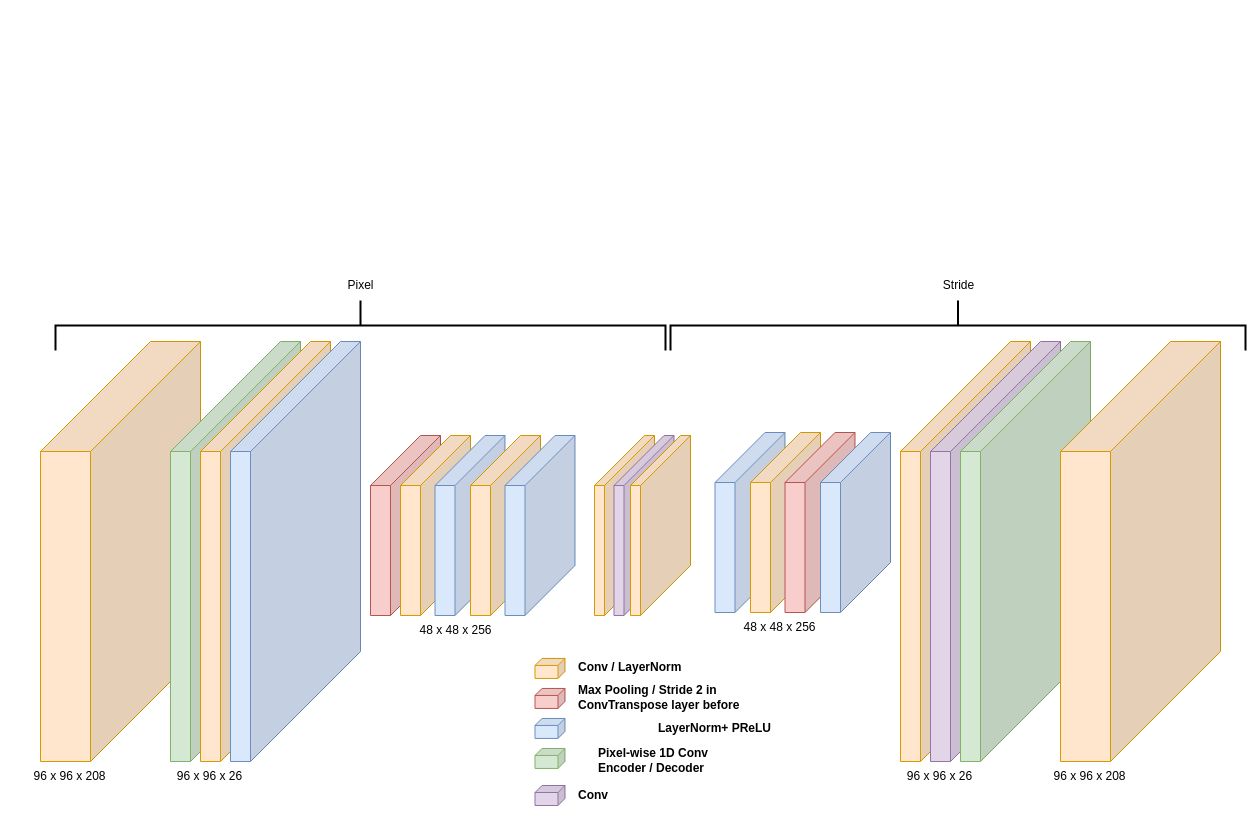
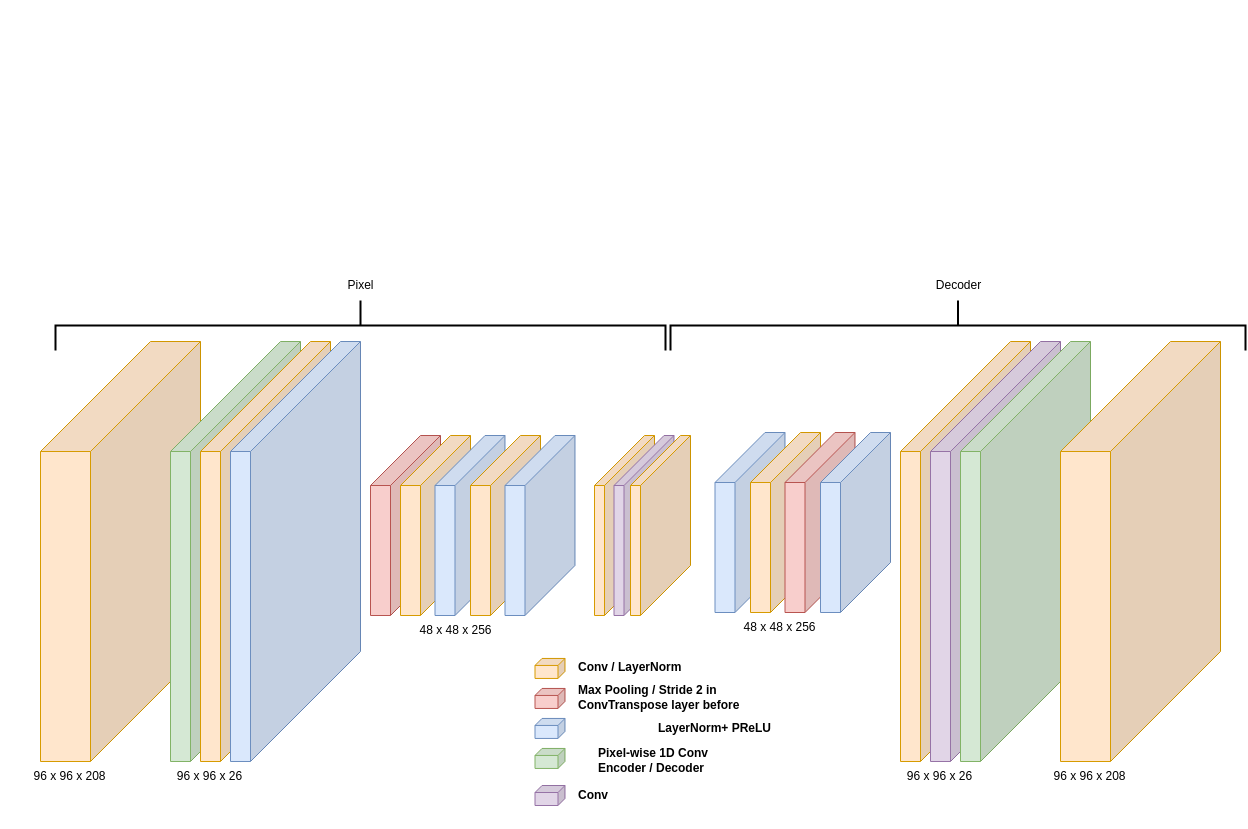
node "Stride": label "Stride" -> "Decoder"
